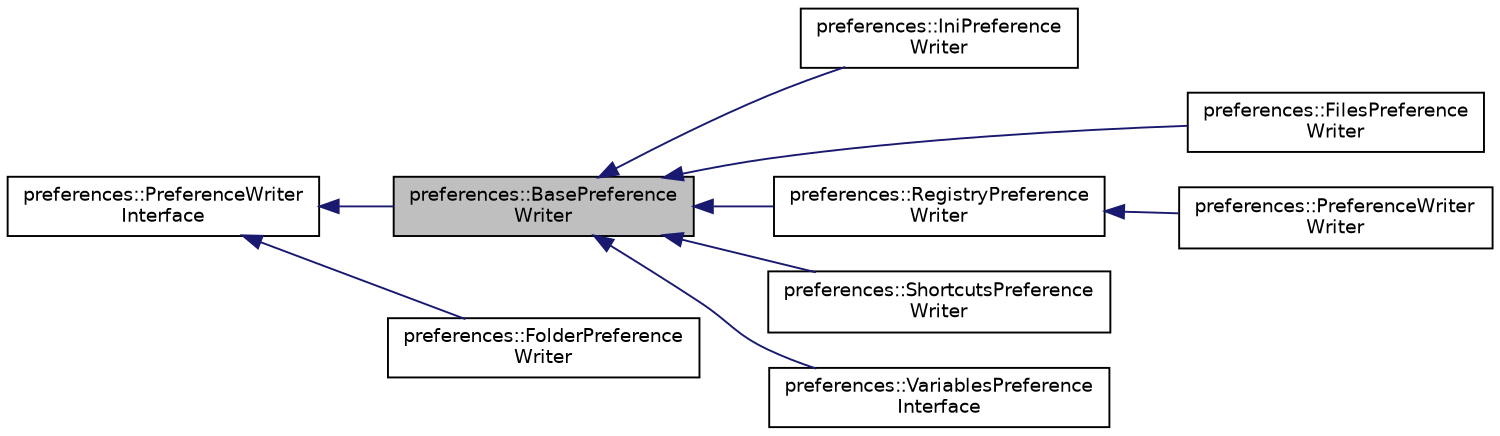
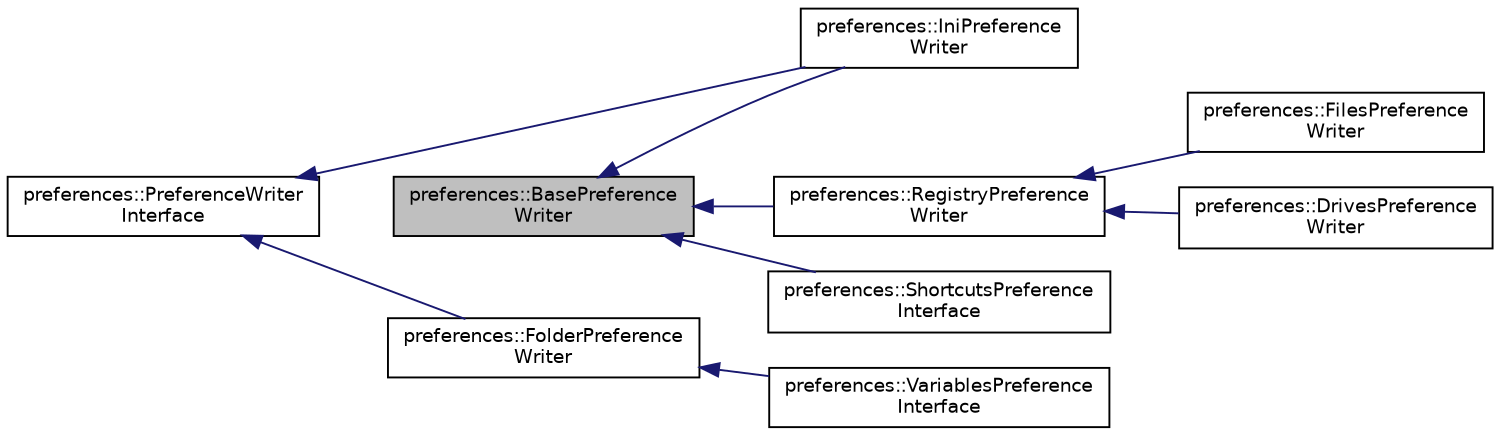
edge "preferences::FilesPreference Writer" -> "preferences::BasePreference Writer": now "preferences::FilesPreference Writer" -> "preferences::RegistryPreference Writer"
edge "preferences::BasePreference Writer" -> "preferences::PreferenceWriter Interface": now "preferences::IniPreference Writer" -> "preferences::PreferenceWriter Interface"
node "preferences::PreferenceWriter Writer": label "preferences::PreferenceWriter Writer" -> "preferences::DrivesPreference Writer"
node "preferences::ShortcutsPreference Writer": label "preferences::ShortcutsPreference Writer" -> "preferences::ShortcutsPreference Interface"
edge "preferences::VariablesPreference Interface" -> "preferences::BasePreference Writer": now "preferences::VariablesPreference Interface" -> "preferences::FolderPreference Writer"
